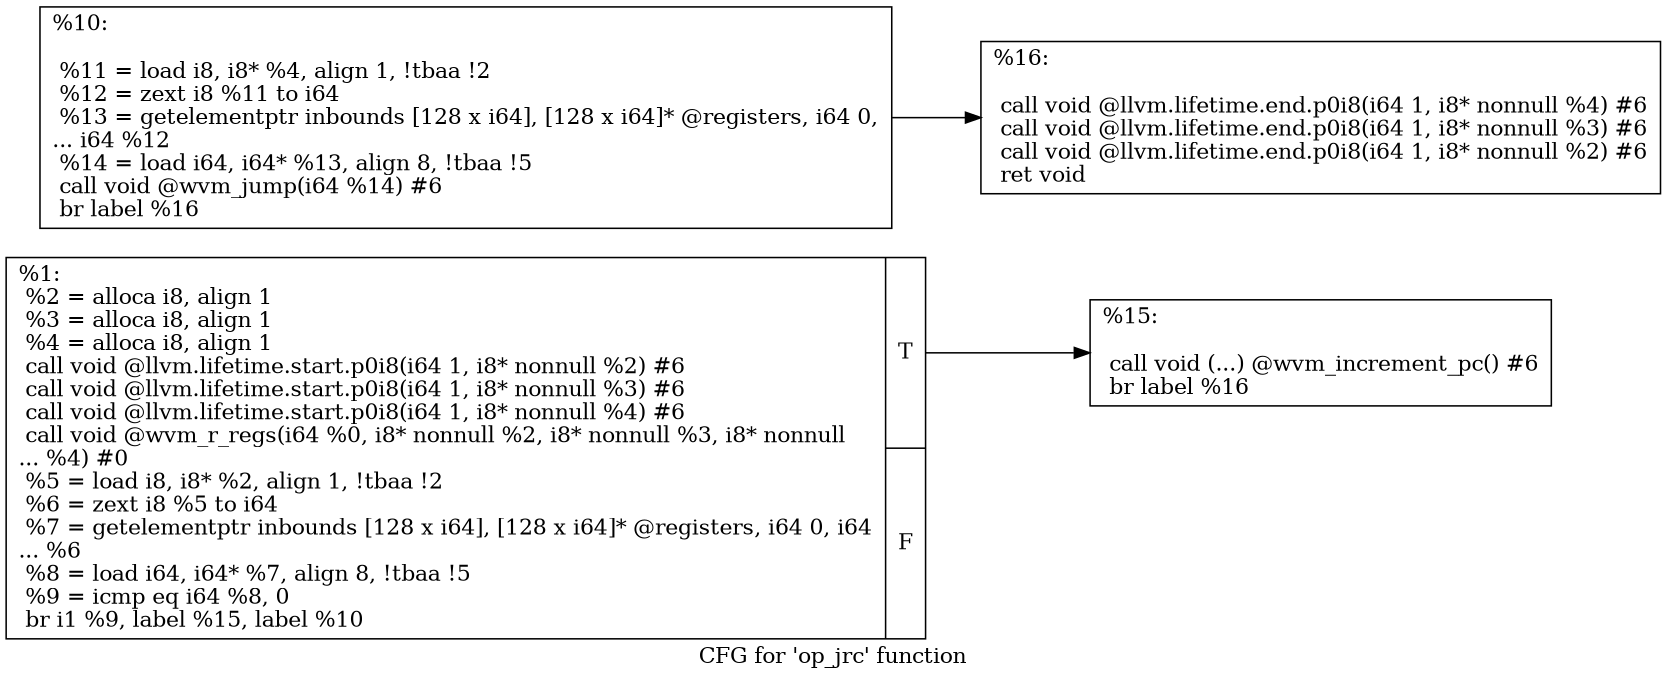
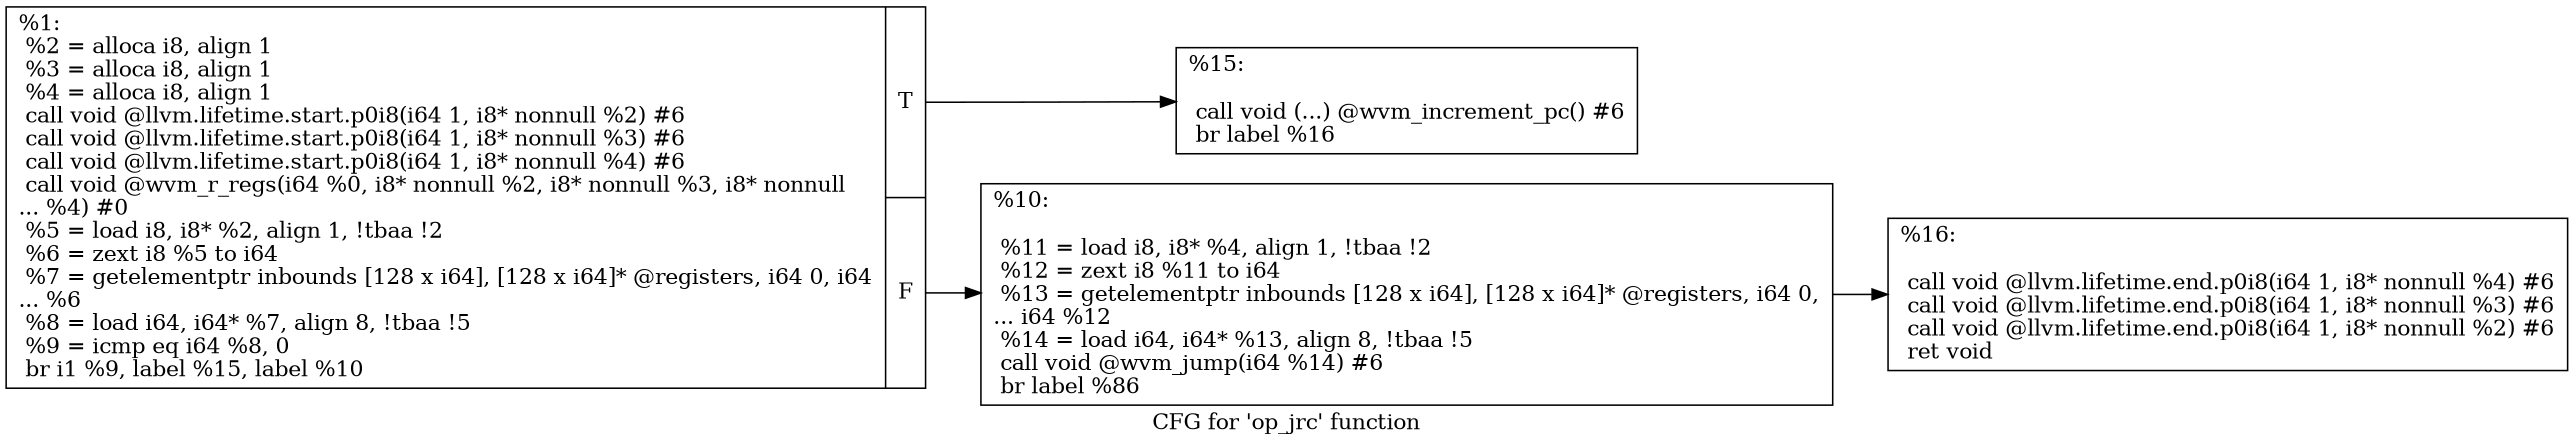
node "%10:": text "br label %16" -> "br label %86"
edge "%1:" -> "%10:": added
